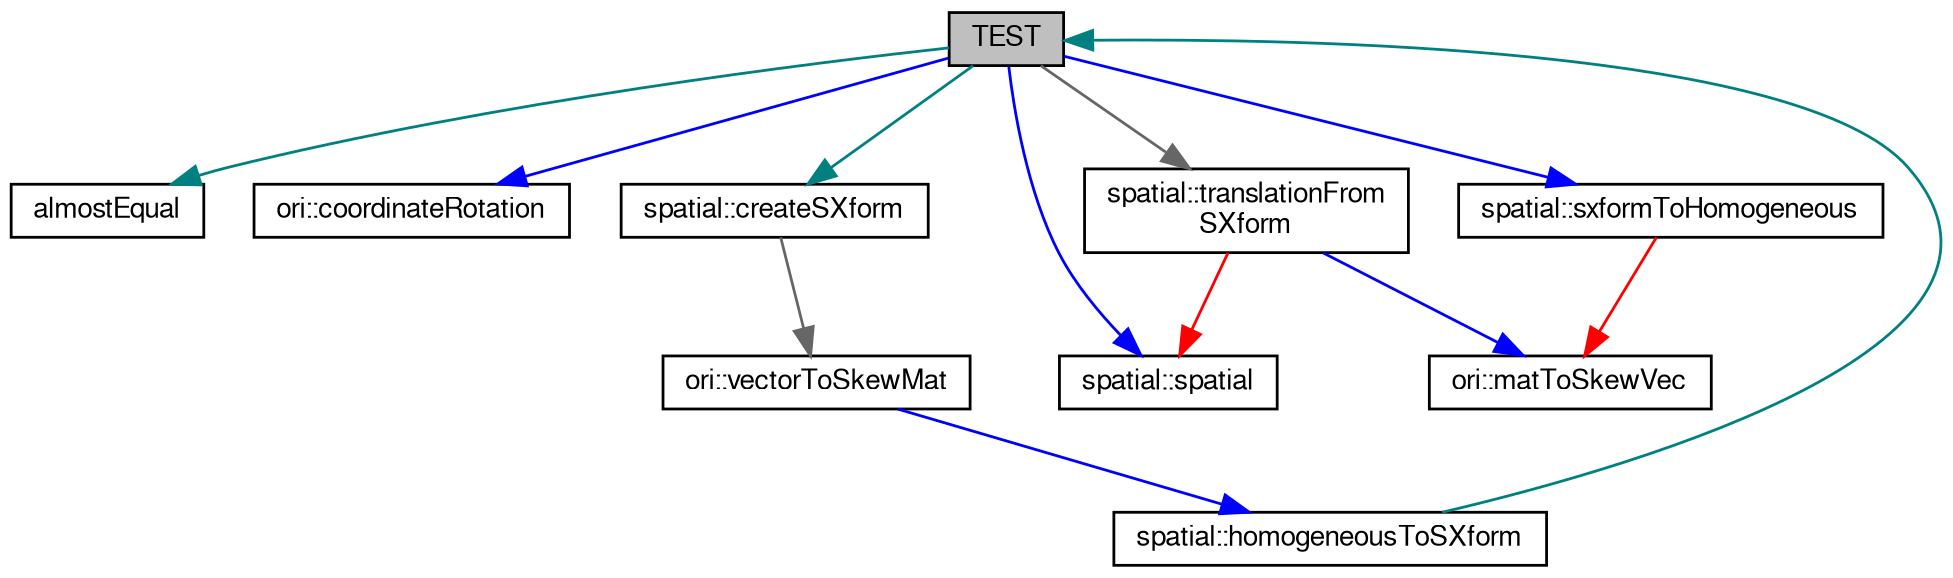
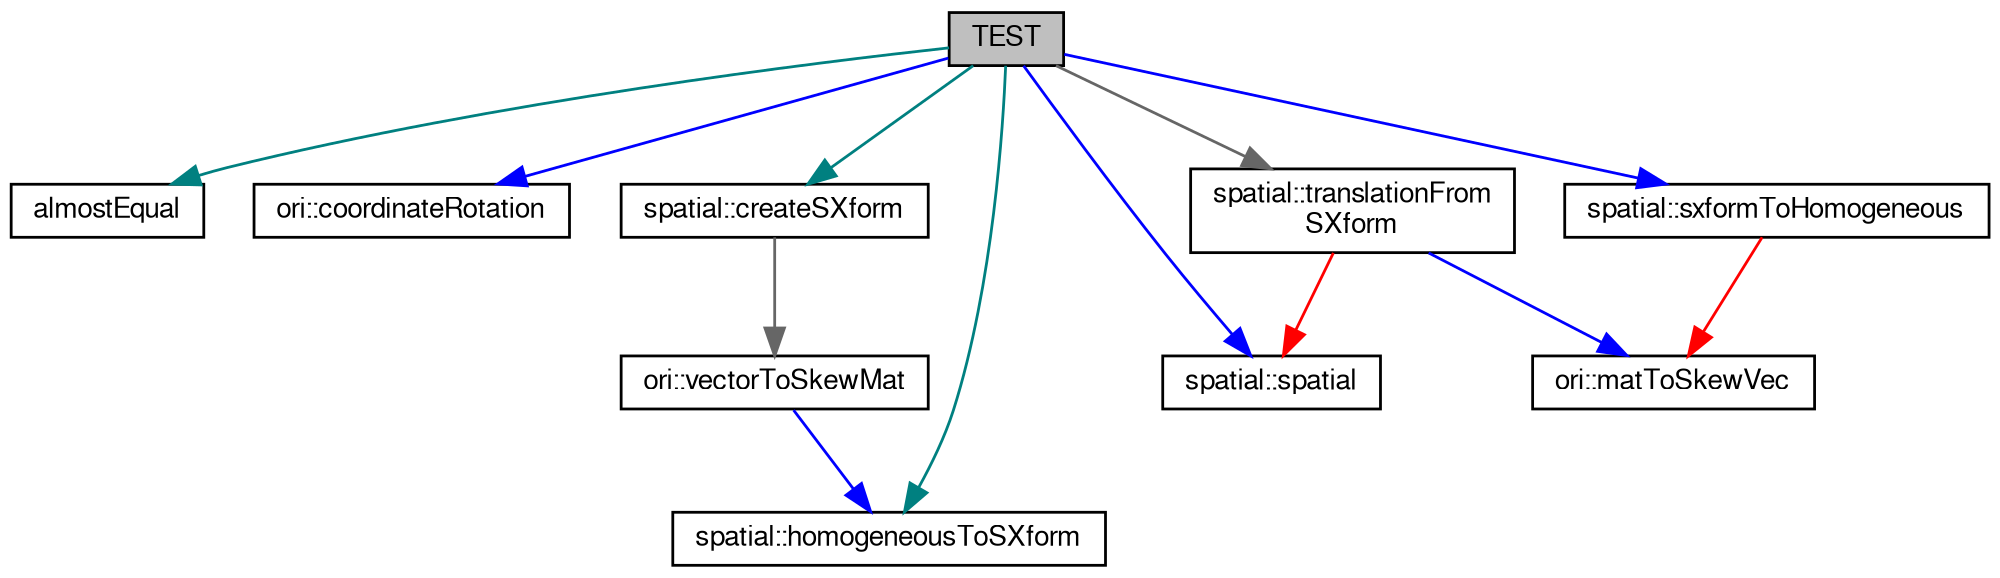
edge "spatial::homogeneousToSXform" -> "TEST": reversed
